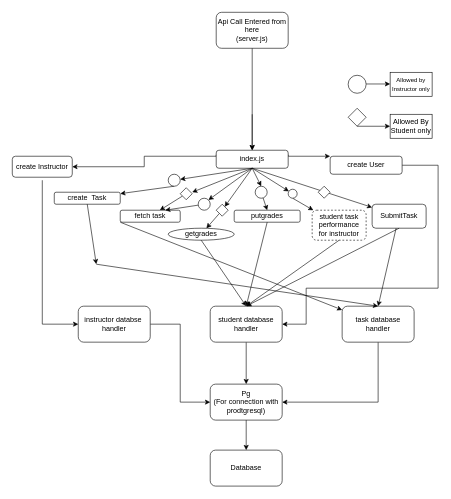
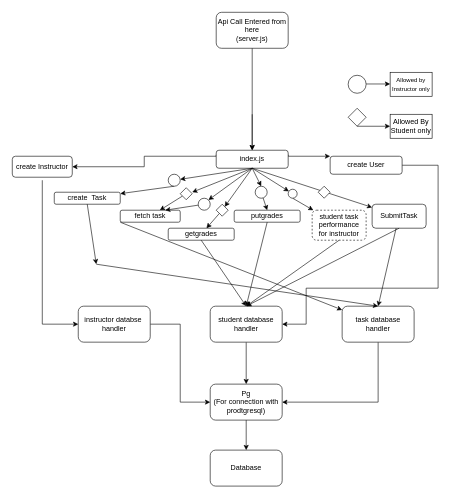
node "getgrades": shape ellipse -> rounded rectangle
